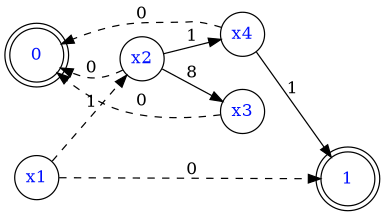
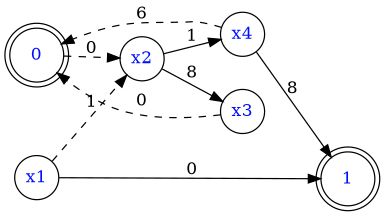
edge "x4" -> "0": label "0" -> "6"
edge "x2" -> "0": reversed
edge "x4" -> "1": label "1" -> "8"
edge "x1" -> "1": style dashed -> solid
